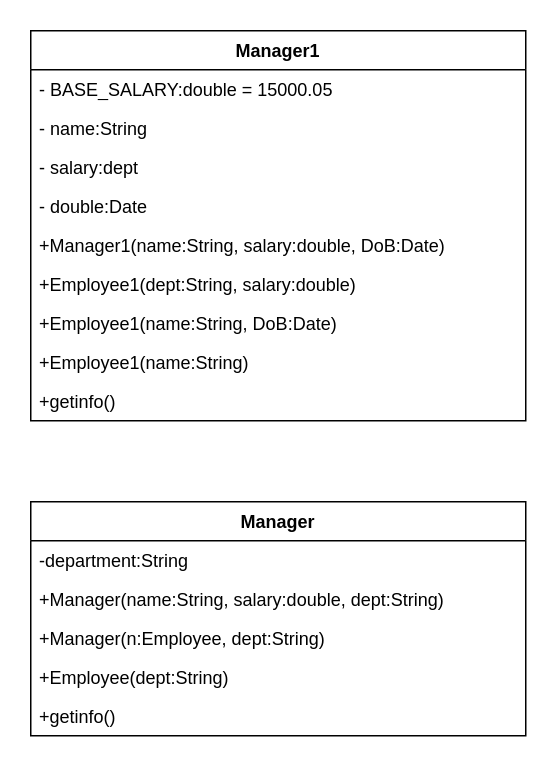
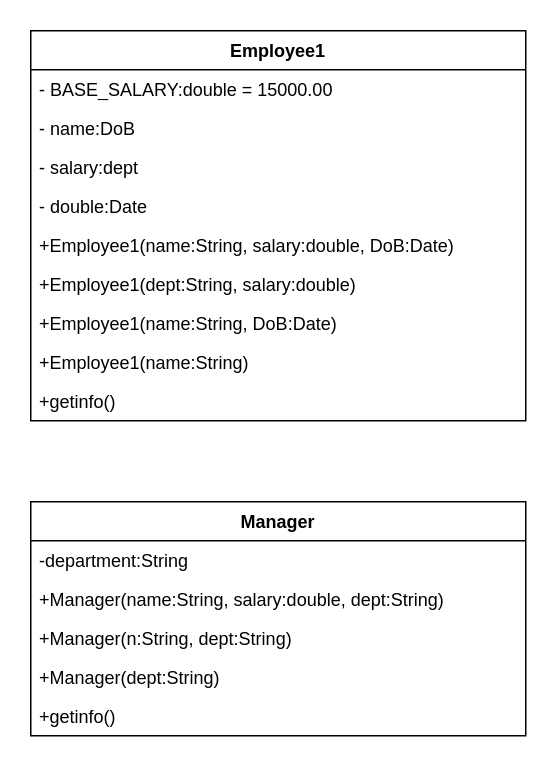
node "Manager1": label "Manager1" -> "Employee1"
node "- BASE_SALARY:double = 15000.05": label "- BASE_SALARY:double = 15000.05" -> "- BASE_SALARY:double = 15000.00"
node "- name:String": label "- name:String" -> "- name:DoB"
node "+Manager1(name:String, salary:double, DoB:Date)": label "+Manager1(name:String, salary:double, DoB:Date)" -> "+Employee1(name:String, salary:double, DoB:Date)"
node "+Manager(n:Employee, dept:String)": label "+Manager(n:Employee, dept:String)" -> "+Manager(n:String, dept:String)"
node "+Employee(dept:String)": label "+Employee(dept:String)" -> "+Manager(dept:String)"
